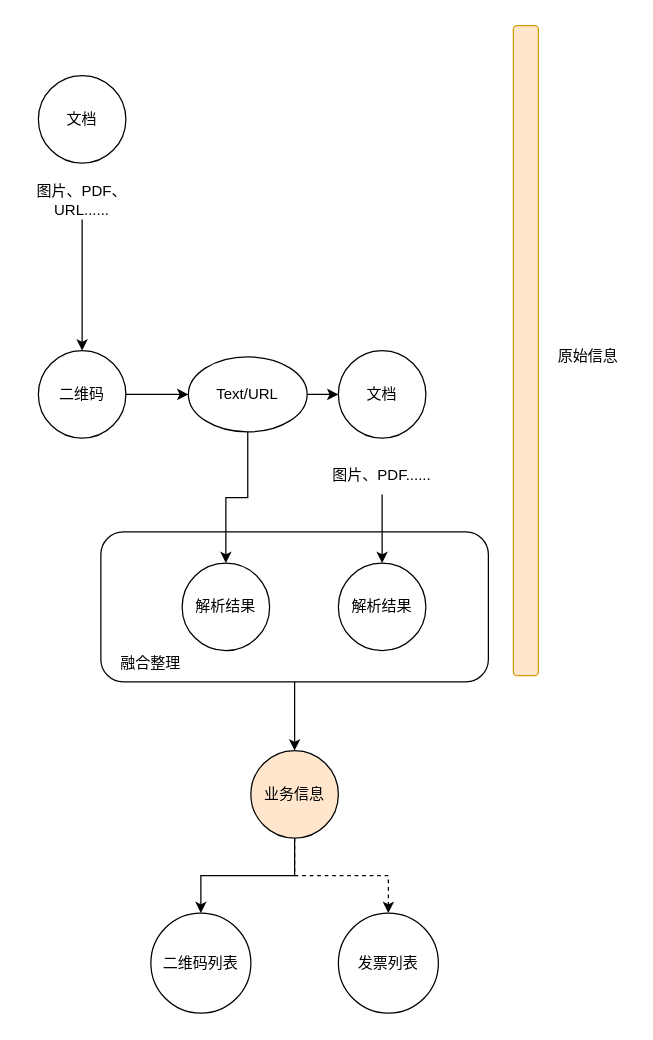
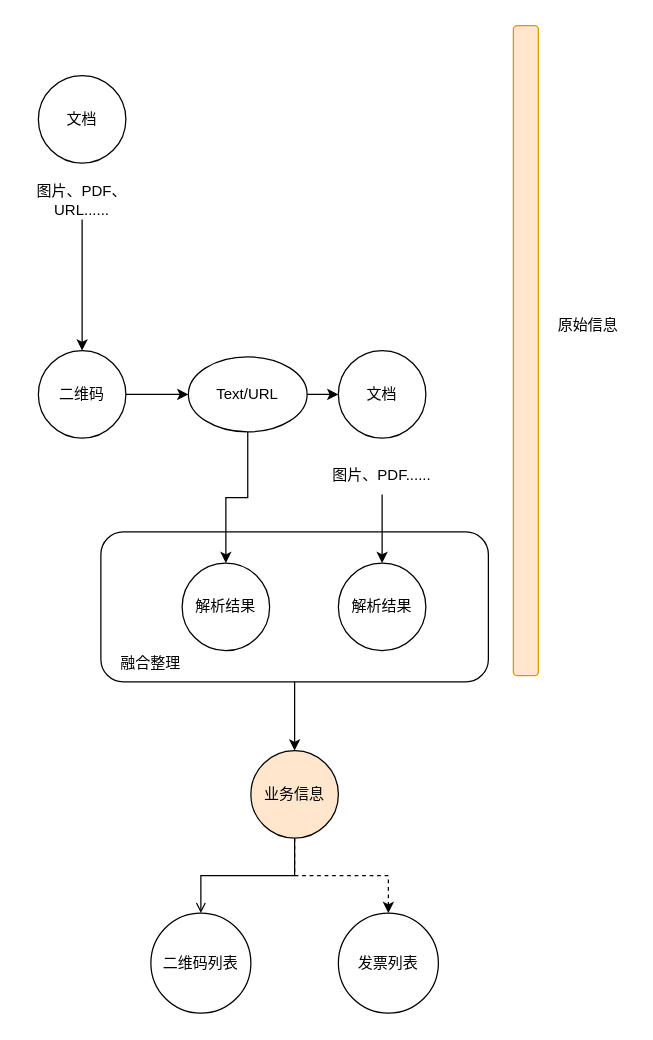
node "原始信息": moved (588, 357) -> (588, 326)
edge "业务信息" -> "二维码列表": arrowhead classic -> open
